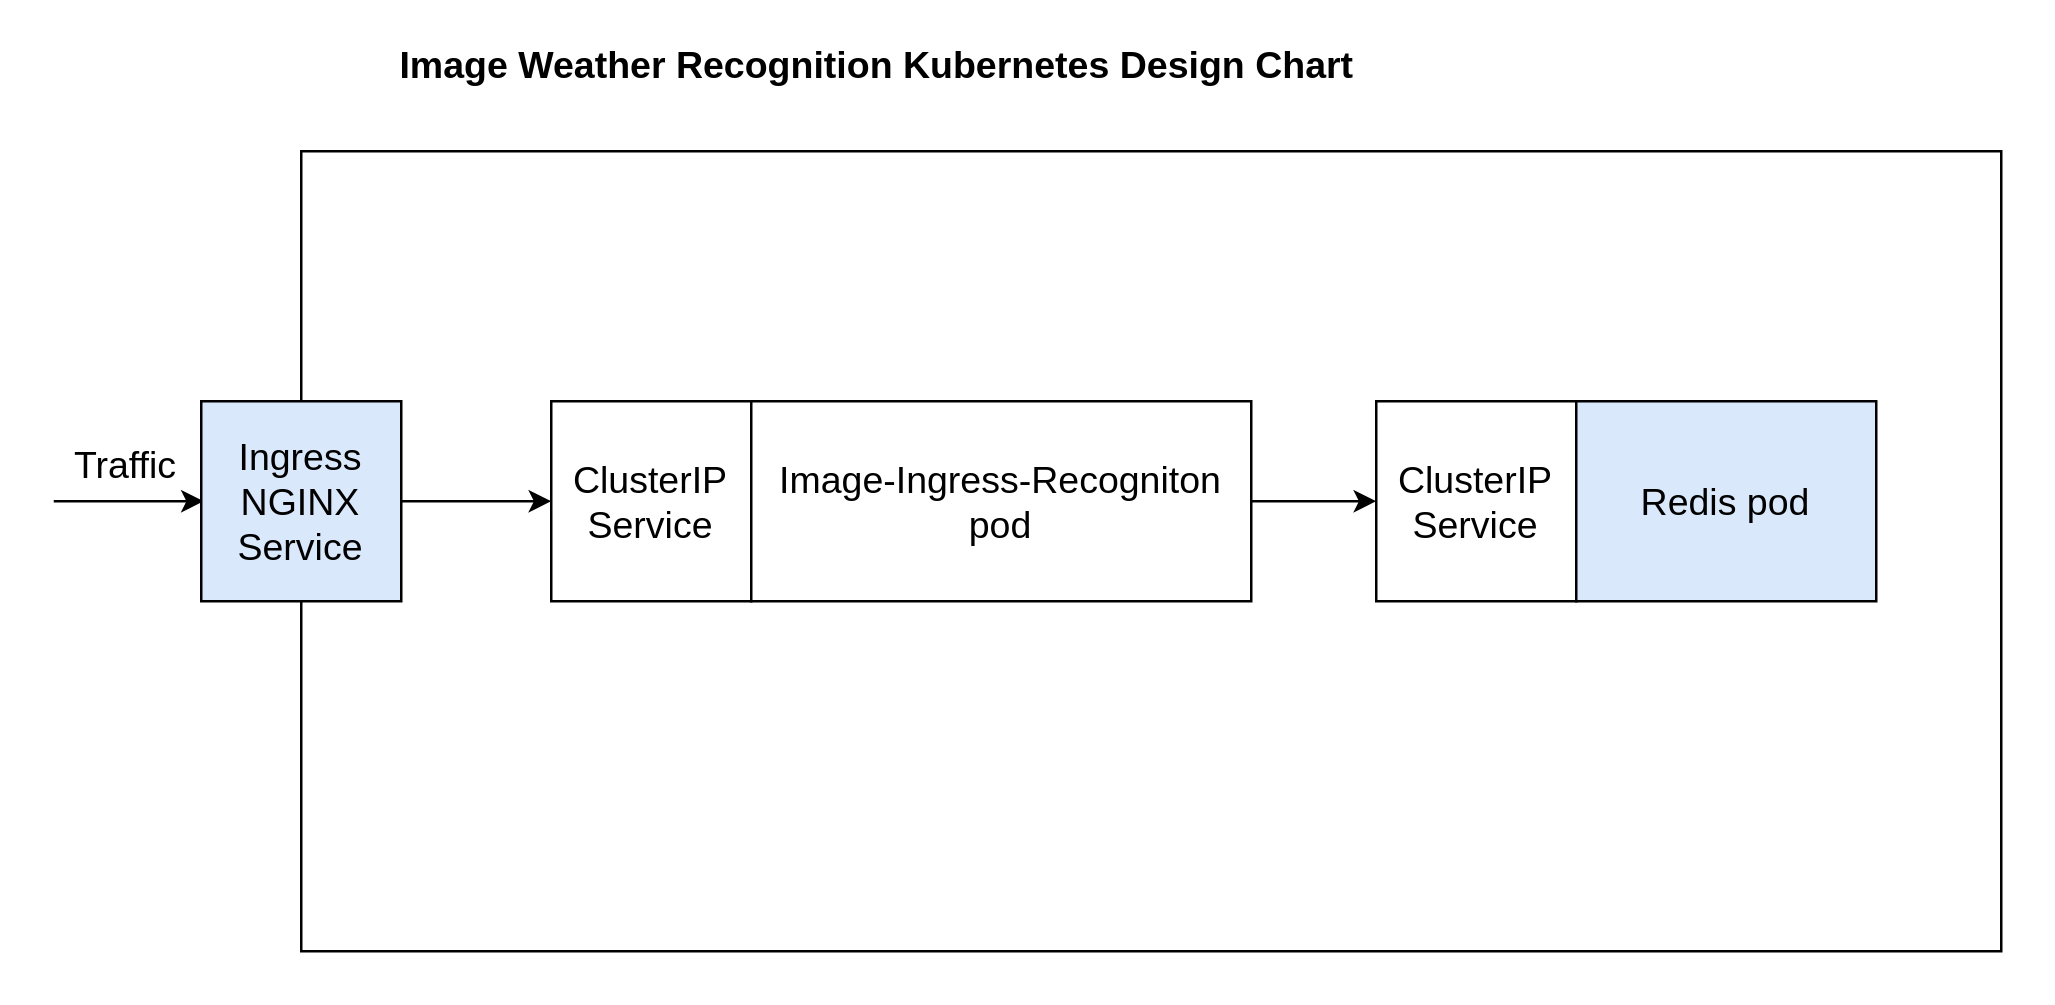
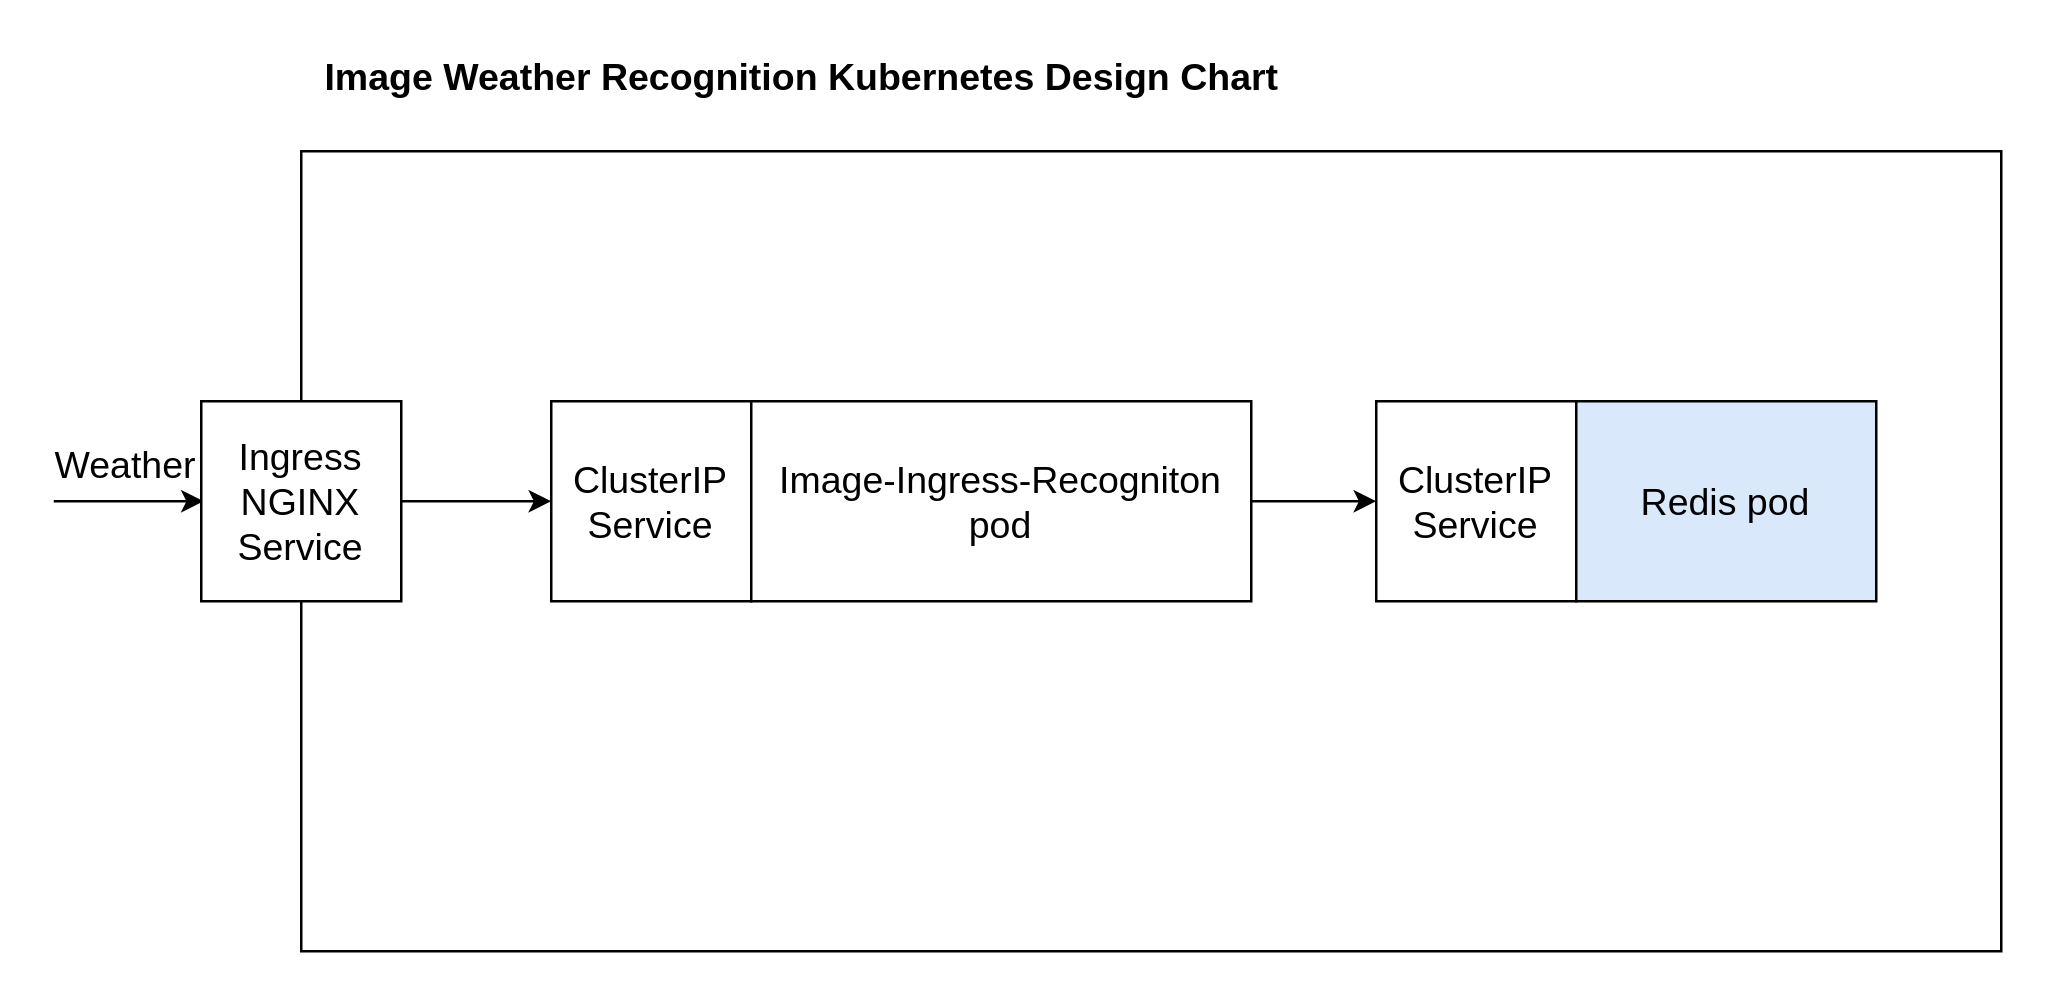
node "Image Weather Recognition Kubernetes Design Chart": moved (876, 64) -> (801, 76)
node "Traffic": label "Traffic" -> "Weather"
node "Ingress NGINX Service": fillcolor #dae8fc -> #ffffff
